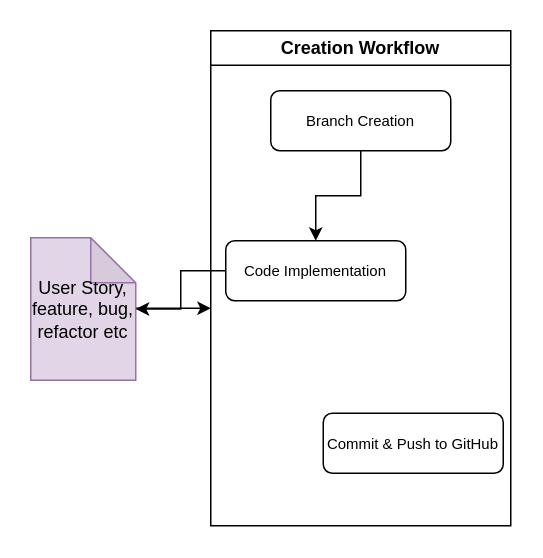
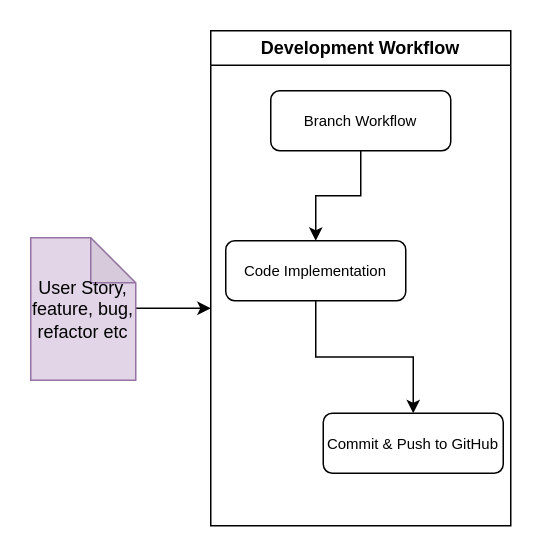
node "Creation Workflow": label "Creation Workflow" -> "Development Workflow"
node "Branch Creation": label "Branch Creation" -> "Branch Workflow"
edge "Code Implementation" -> "User Story, feature, bug, refactor etc": now "Code Implementation" -> "Commit & Push to GitHub"
